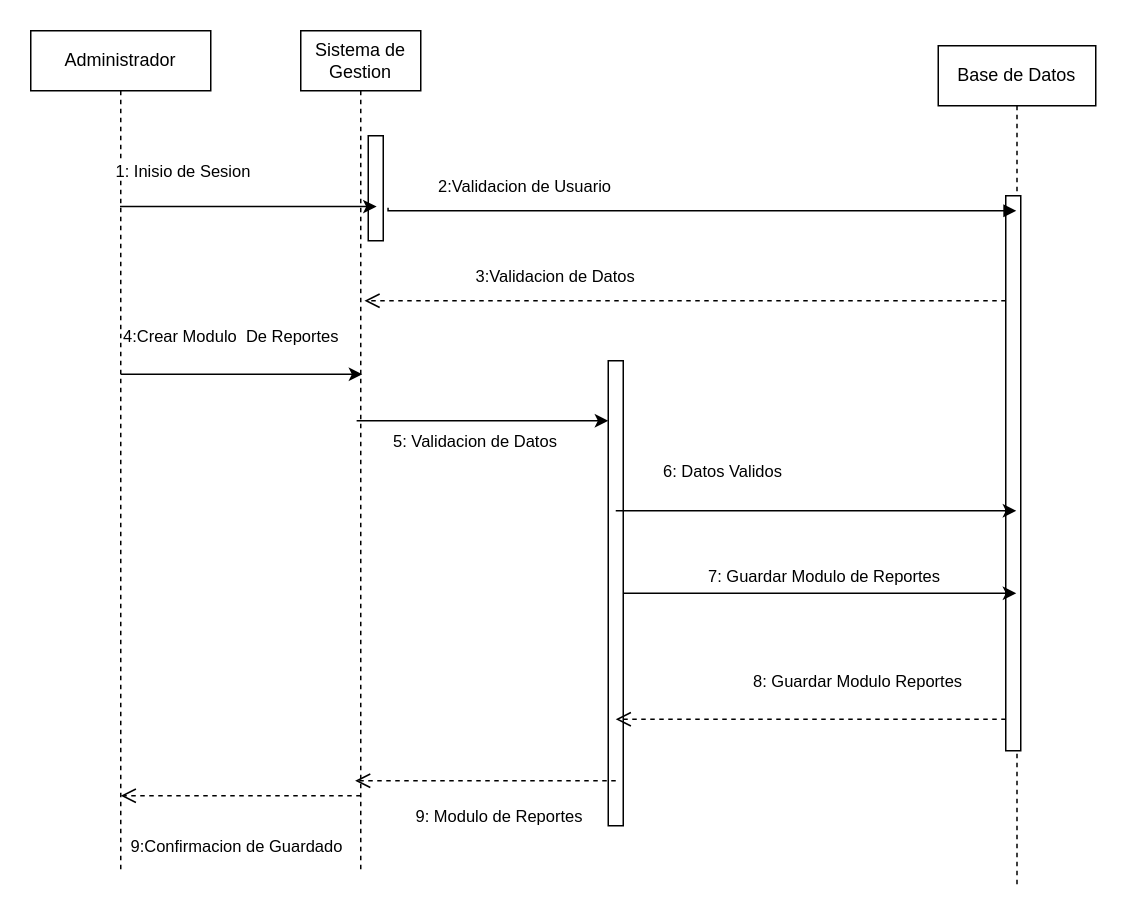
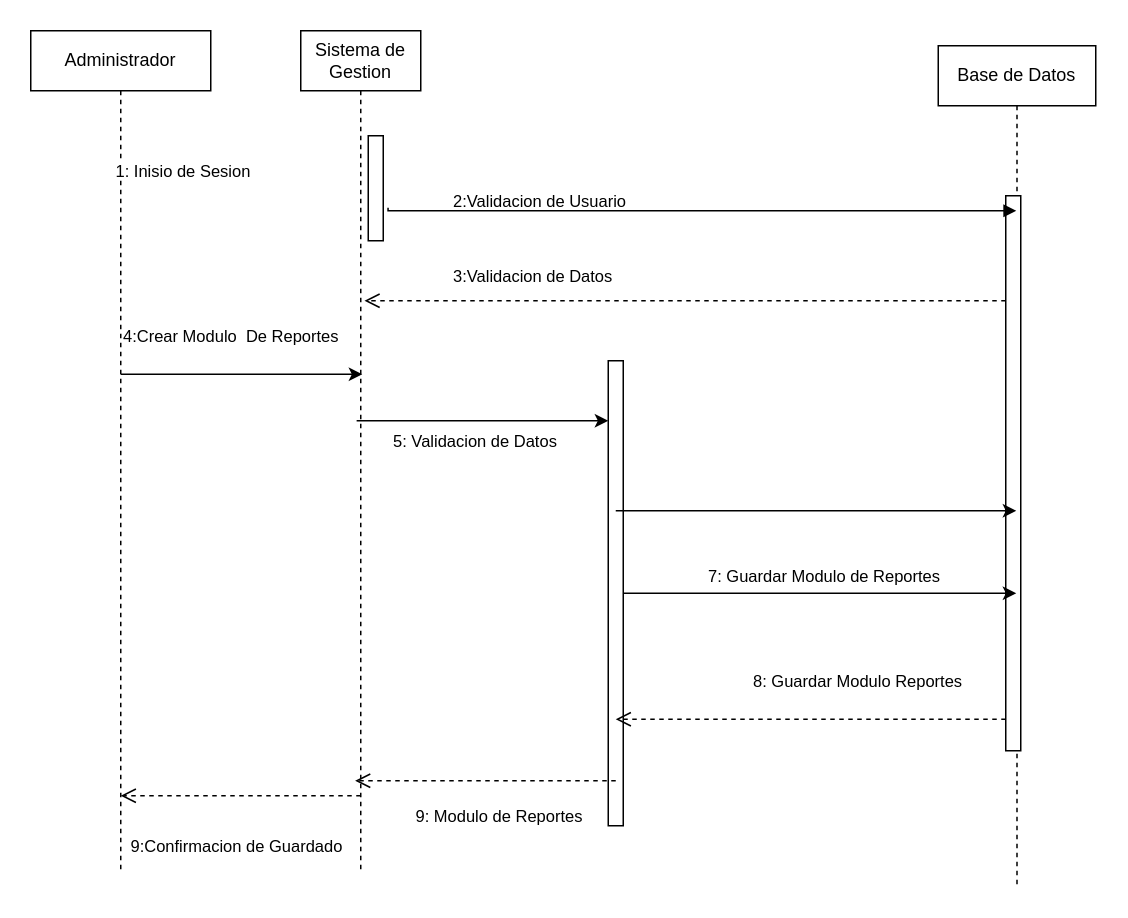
node "2:Validacion de Usuario": moved (518, 196) -> (533, 211)
edge "Administrador" -> "1: Inisio de Sesion": removed
node "3:Validacion de Datos": moved (556, 286) -> (533, 286)
node "6: Datos Validos": removed
